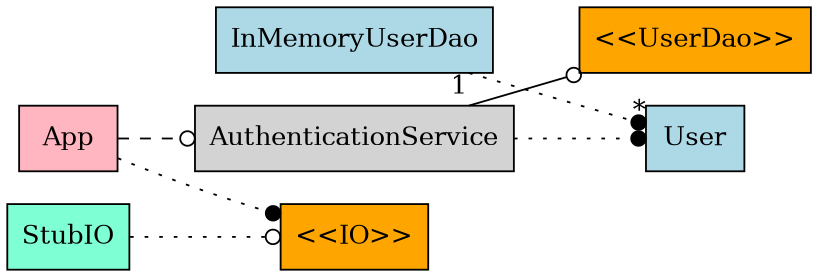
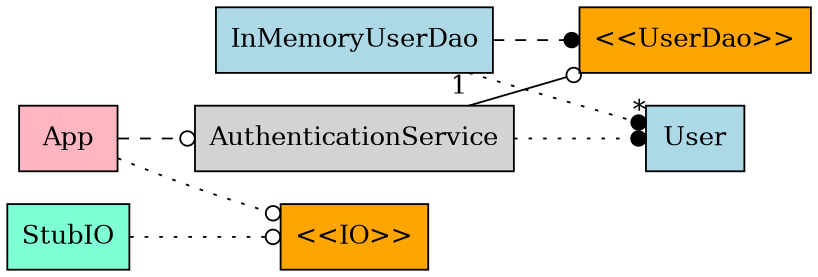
edge "InMemoryUserDao" -> "<<UserDao>>": added
edge "App" -> "<<IO>>": arrowhead dot -> odot
